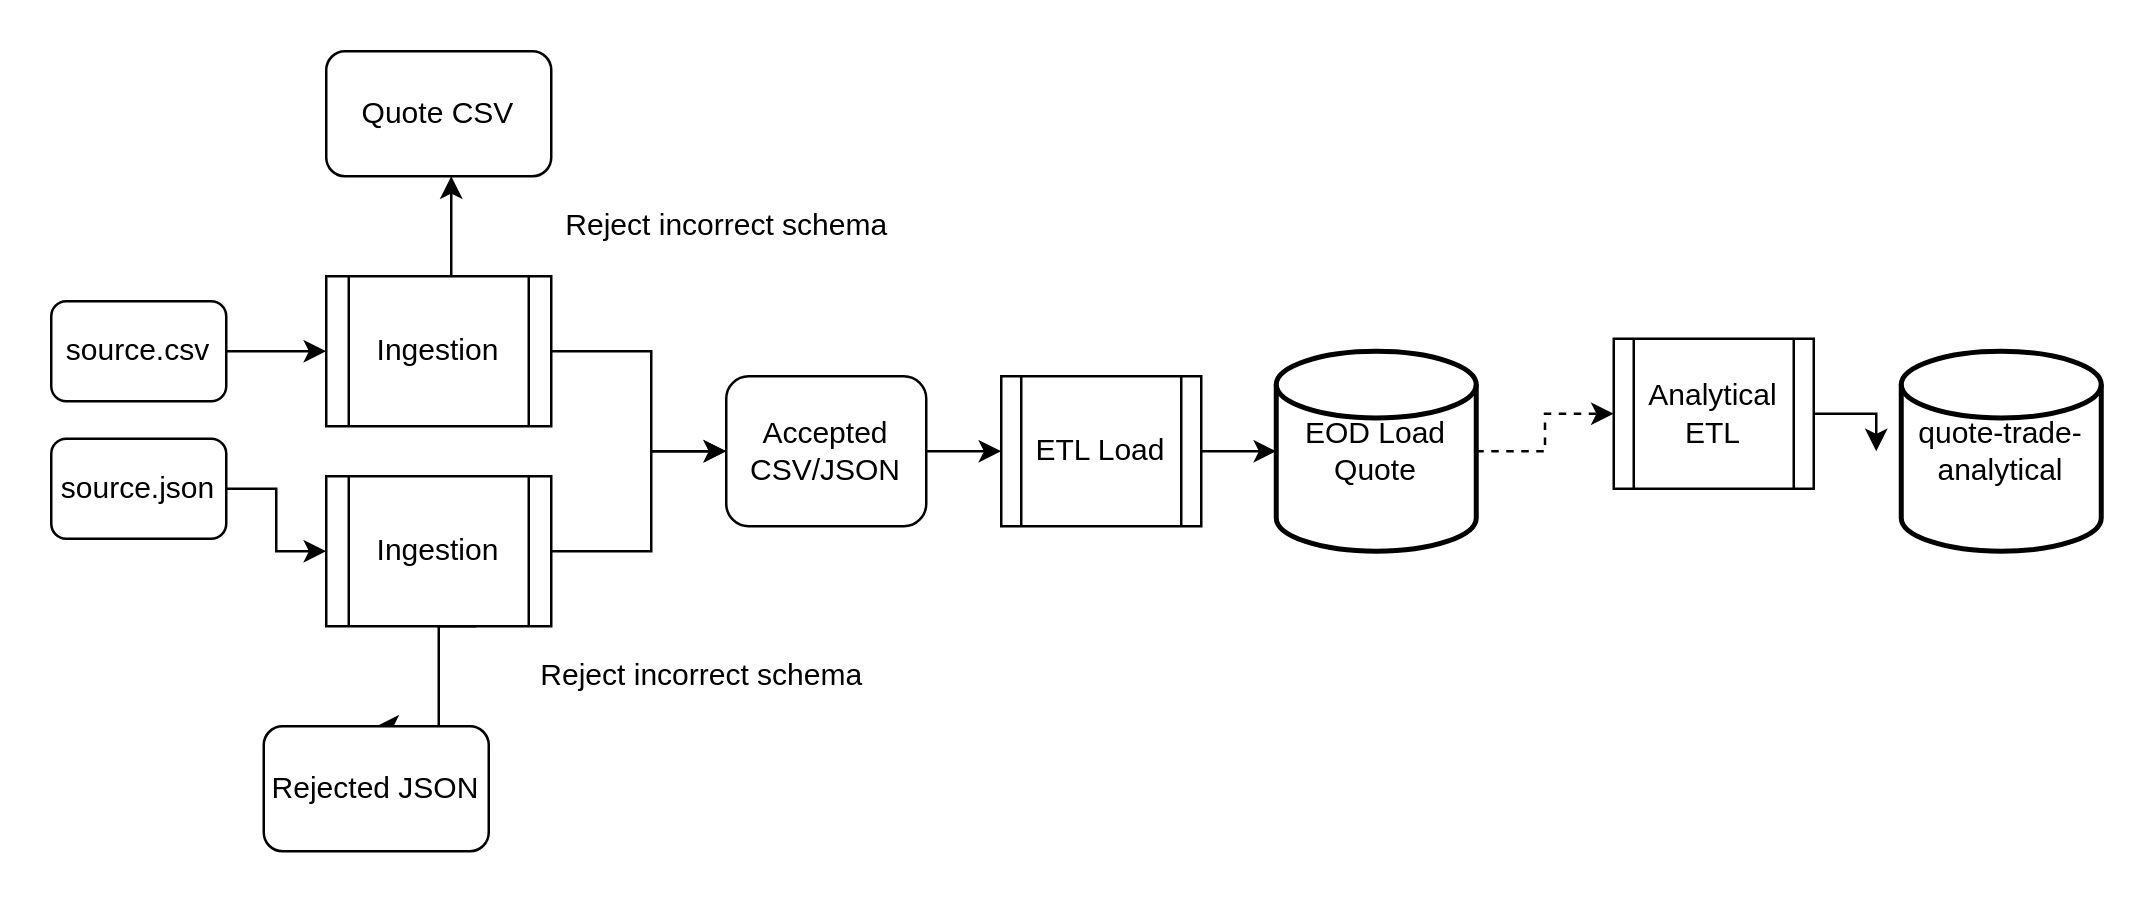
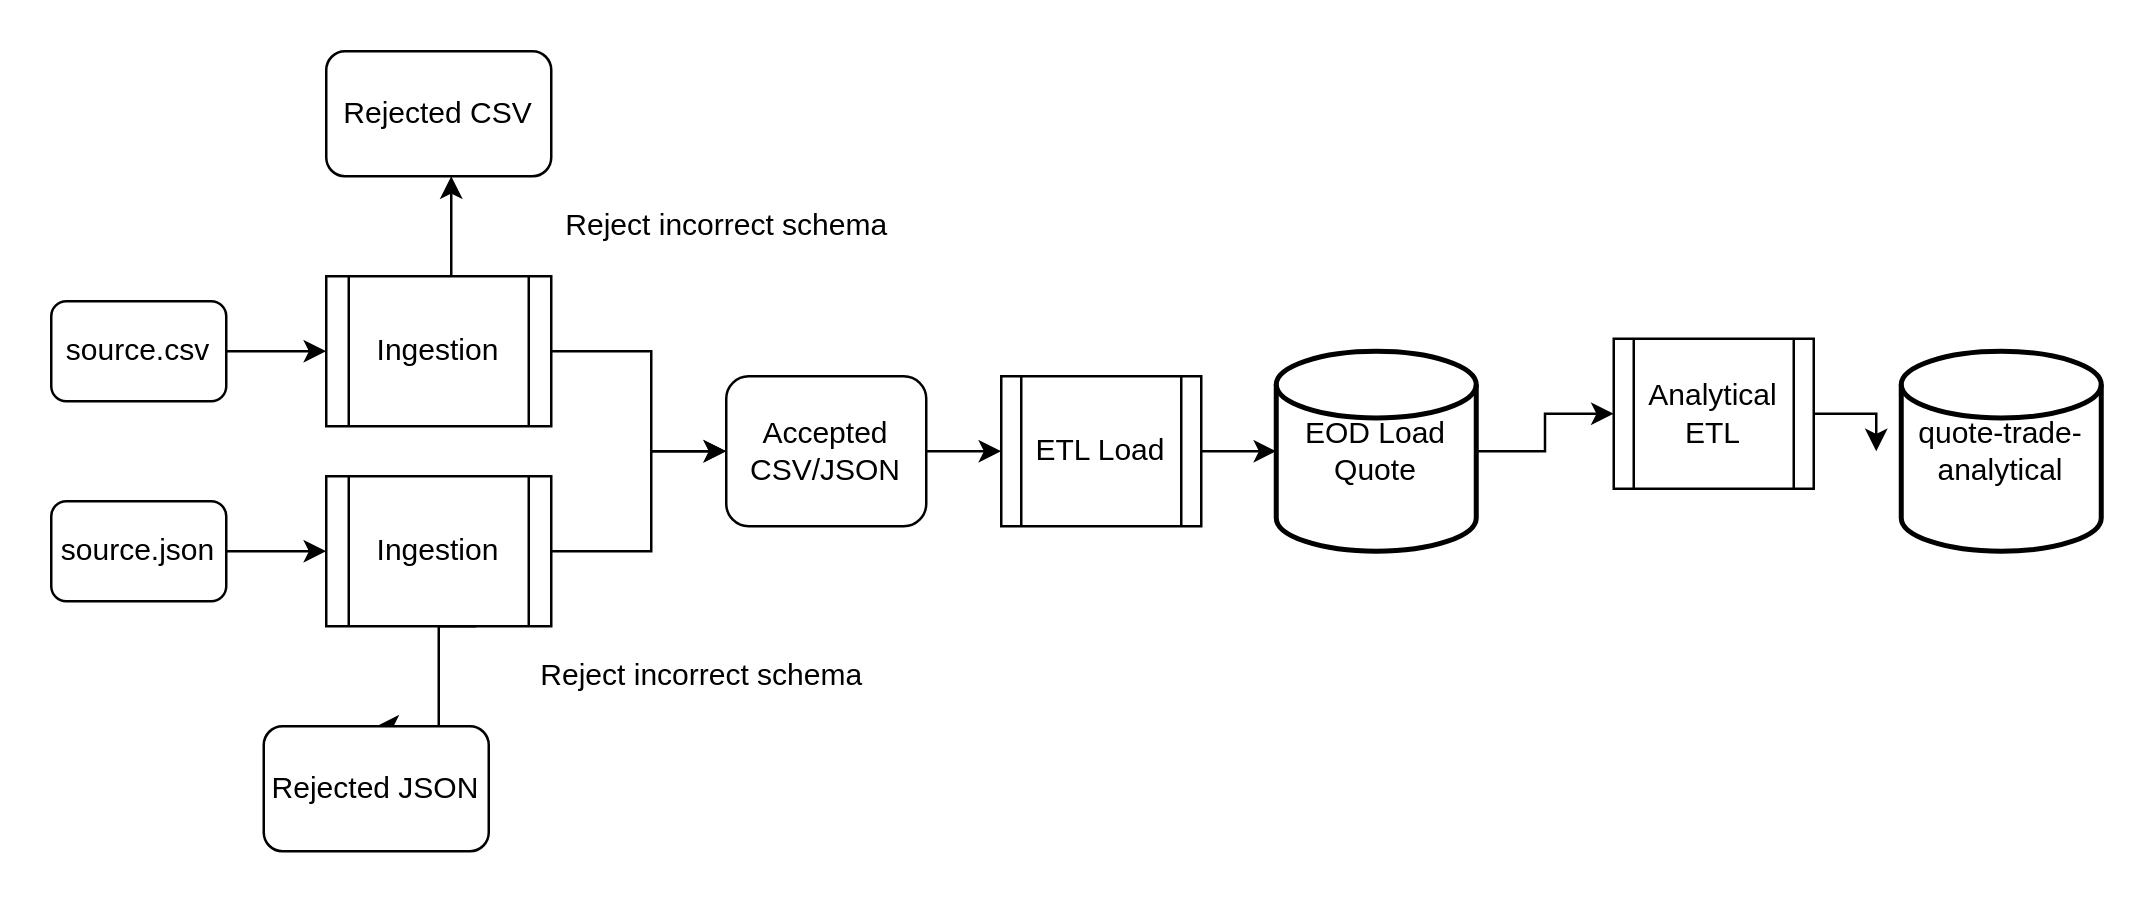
node "Quote CSV": label "Quote CSV" -> "Rejected CSV"
edge "EOD Load Quote" -> "Analytical ETL": style dashed -> solid
node "source.json": moved (139, 489) -> (139, 551)
